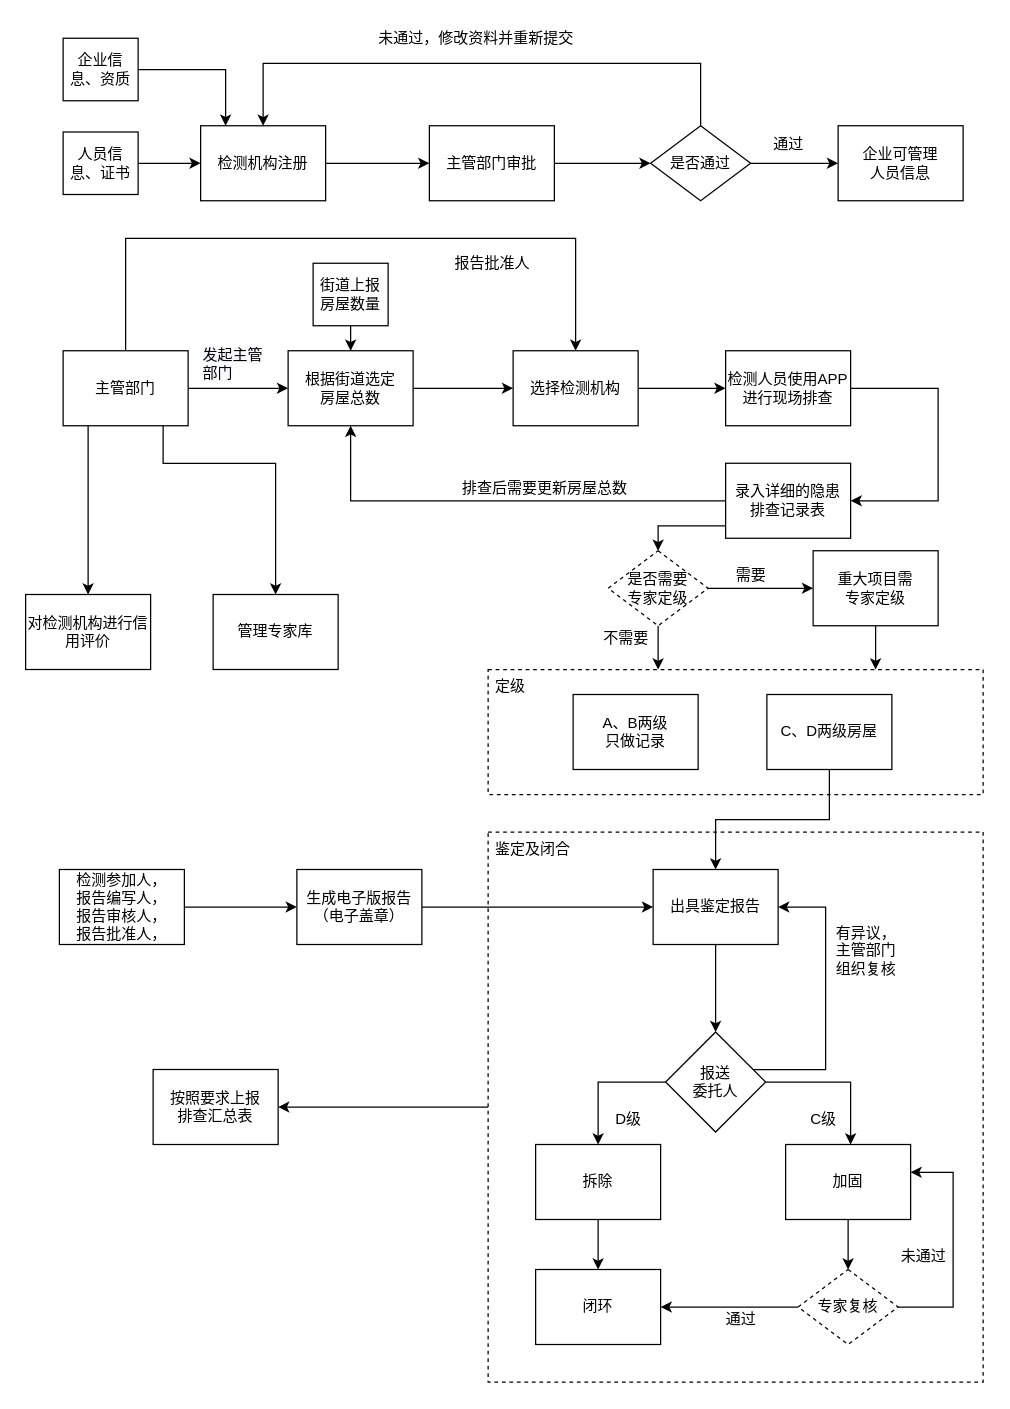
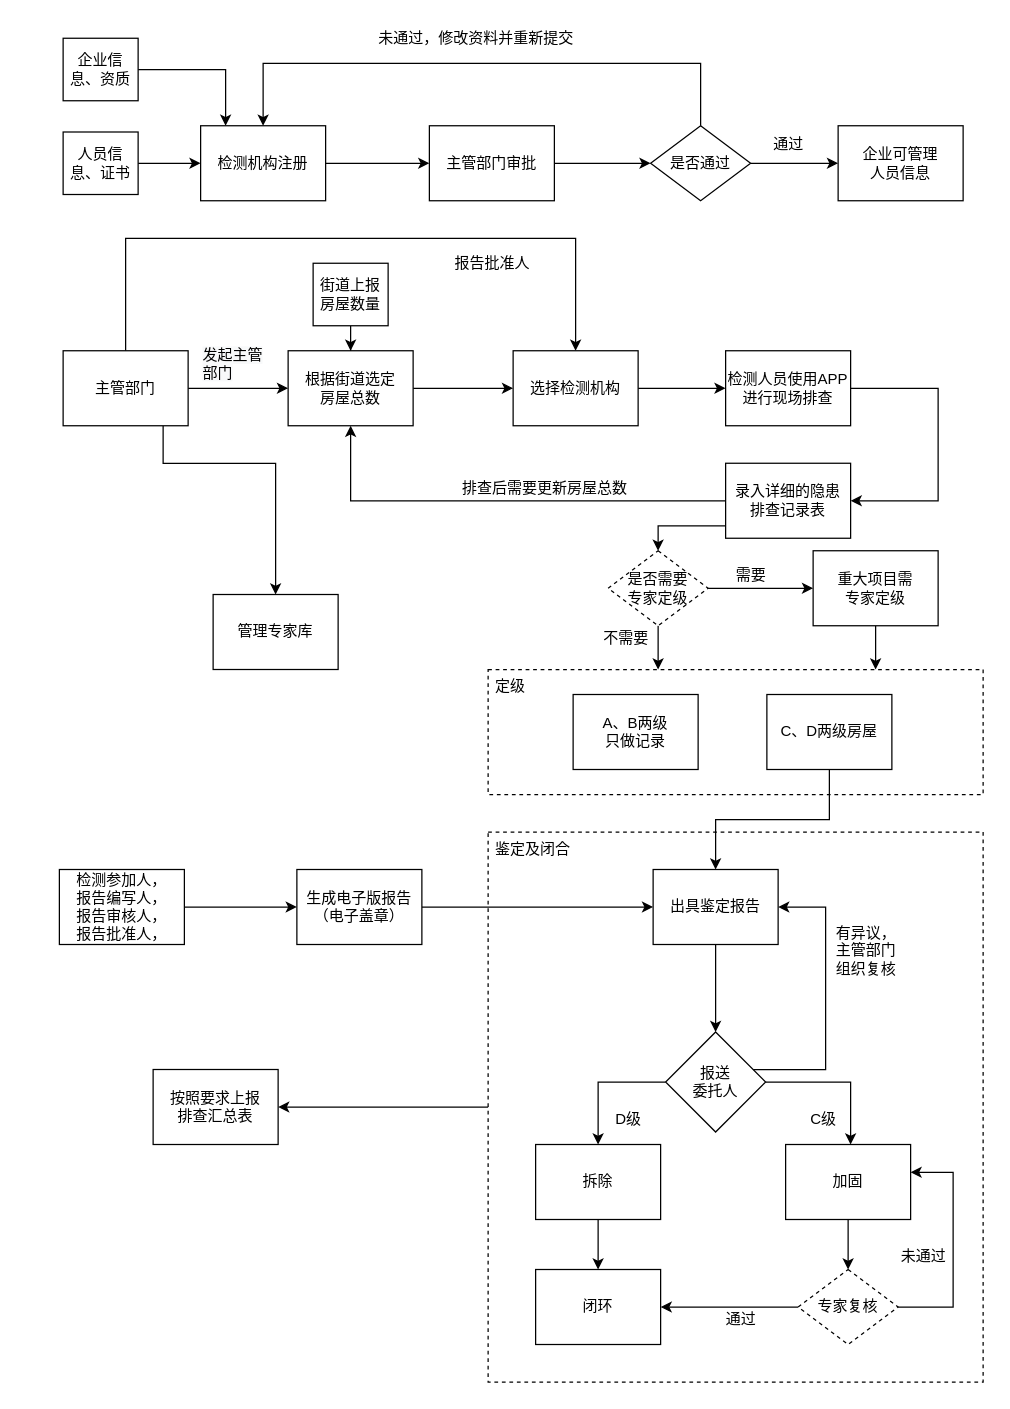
edge "主管部门" -> "对检测机构进行信用评价": removed
node "对检测机构进行信用评价": removed
